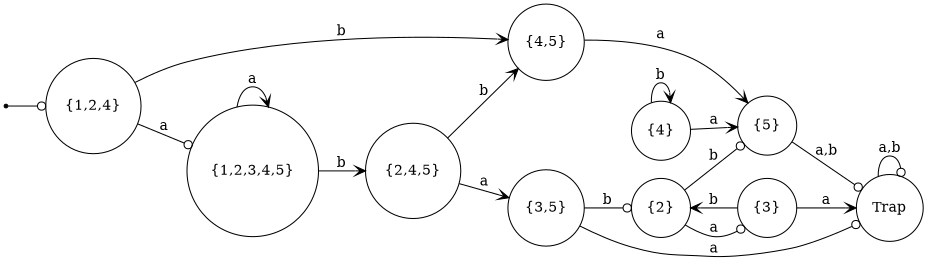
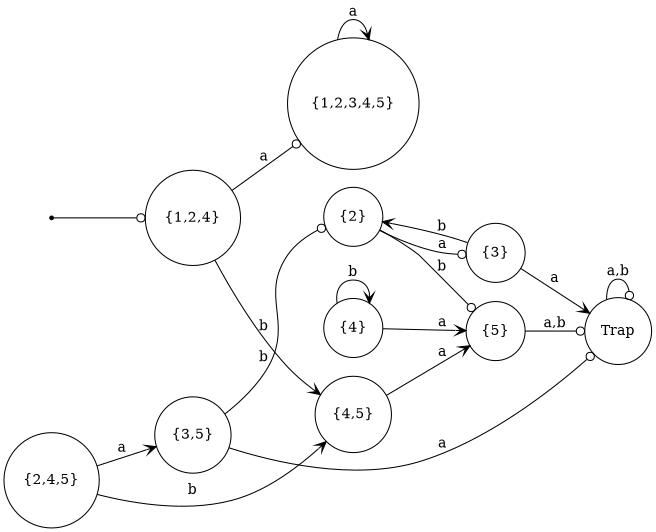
edge "{1,2,3,4,5}" -> "{2,4,5}": removed, label "b"
